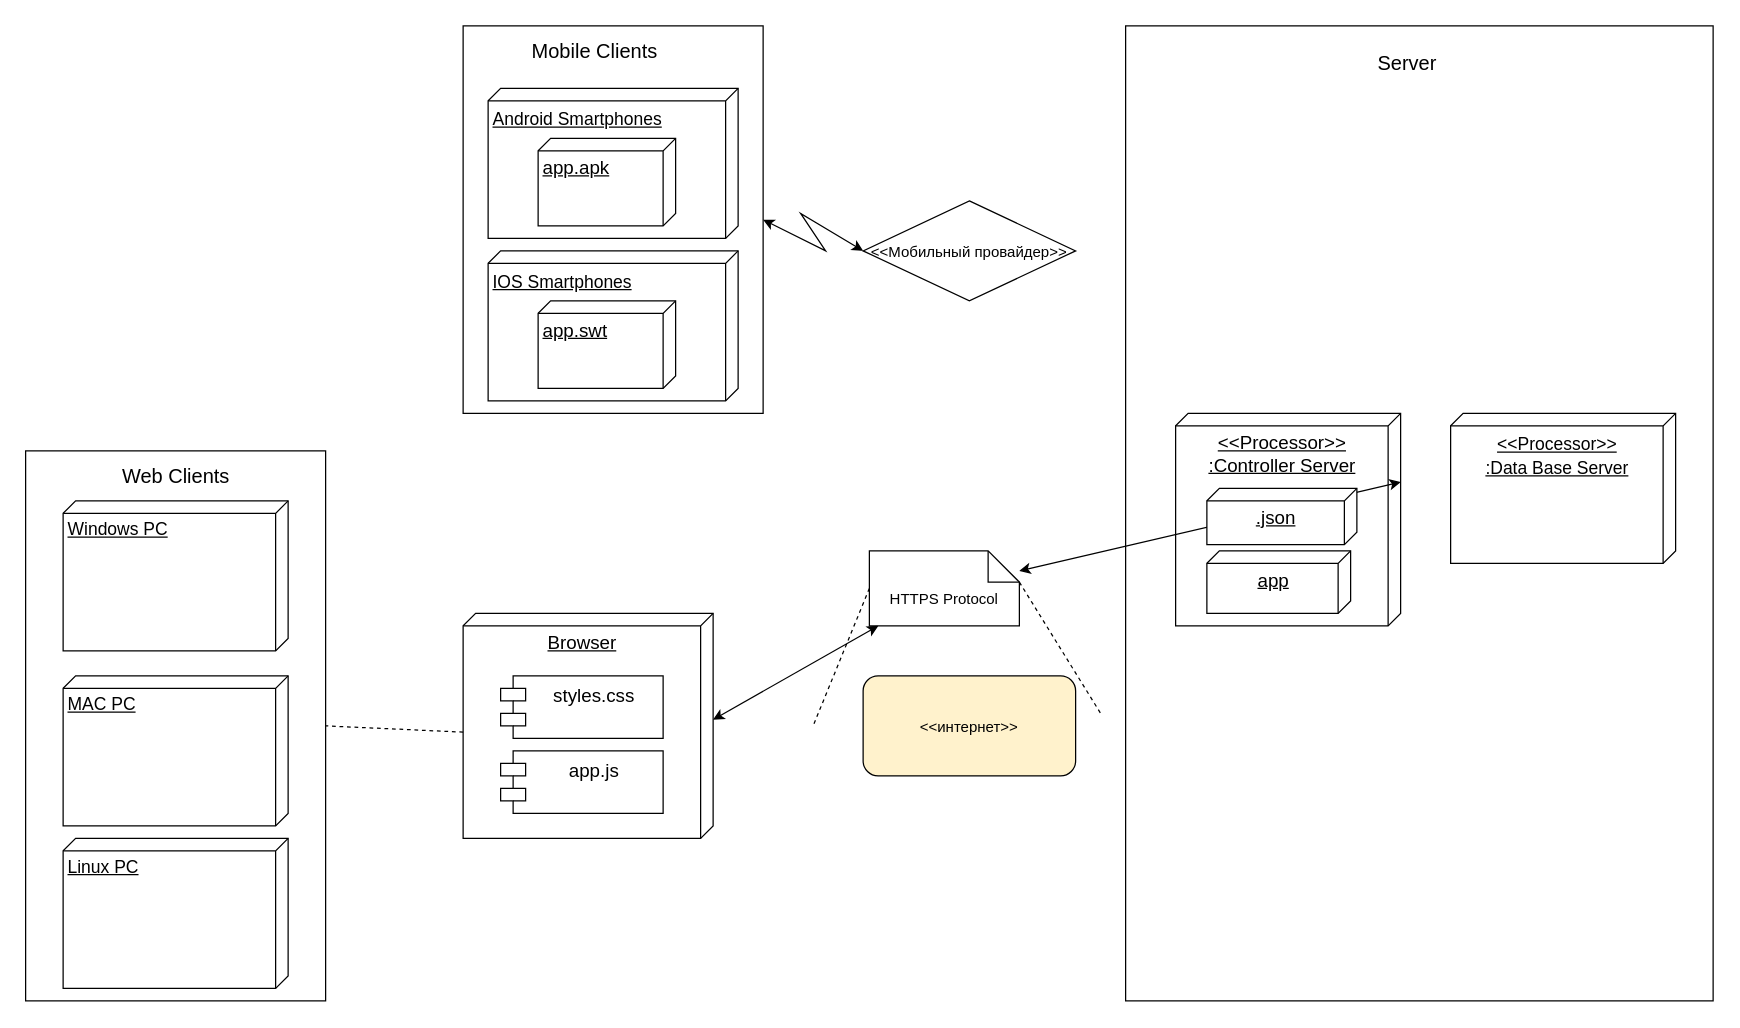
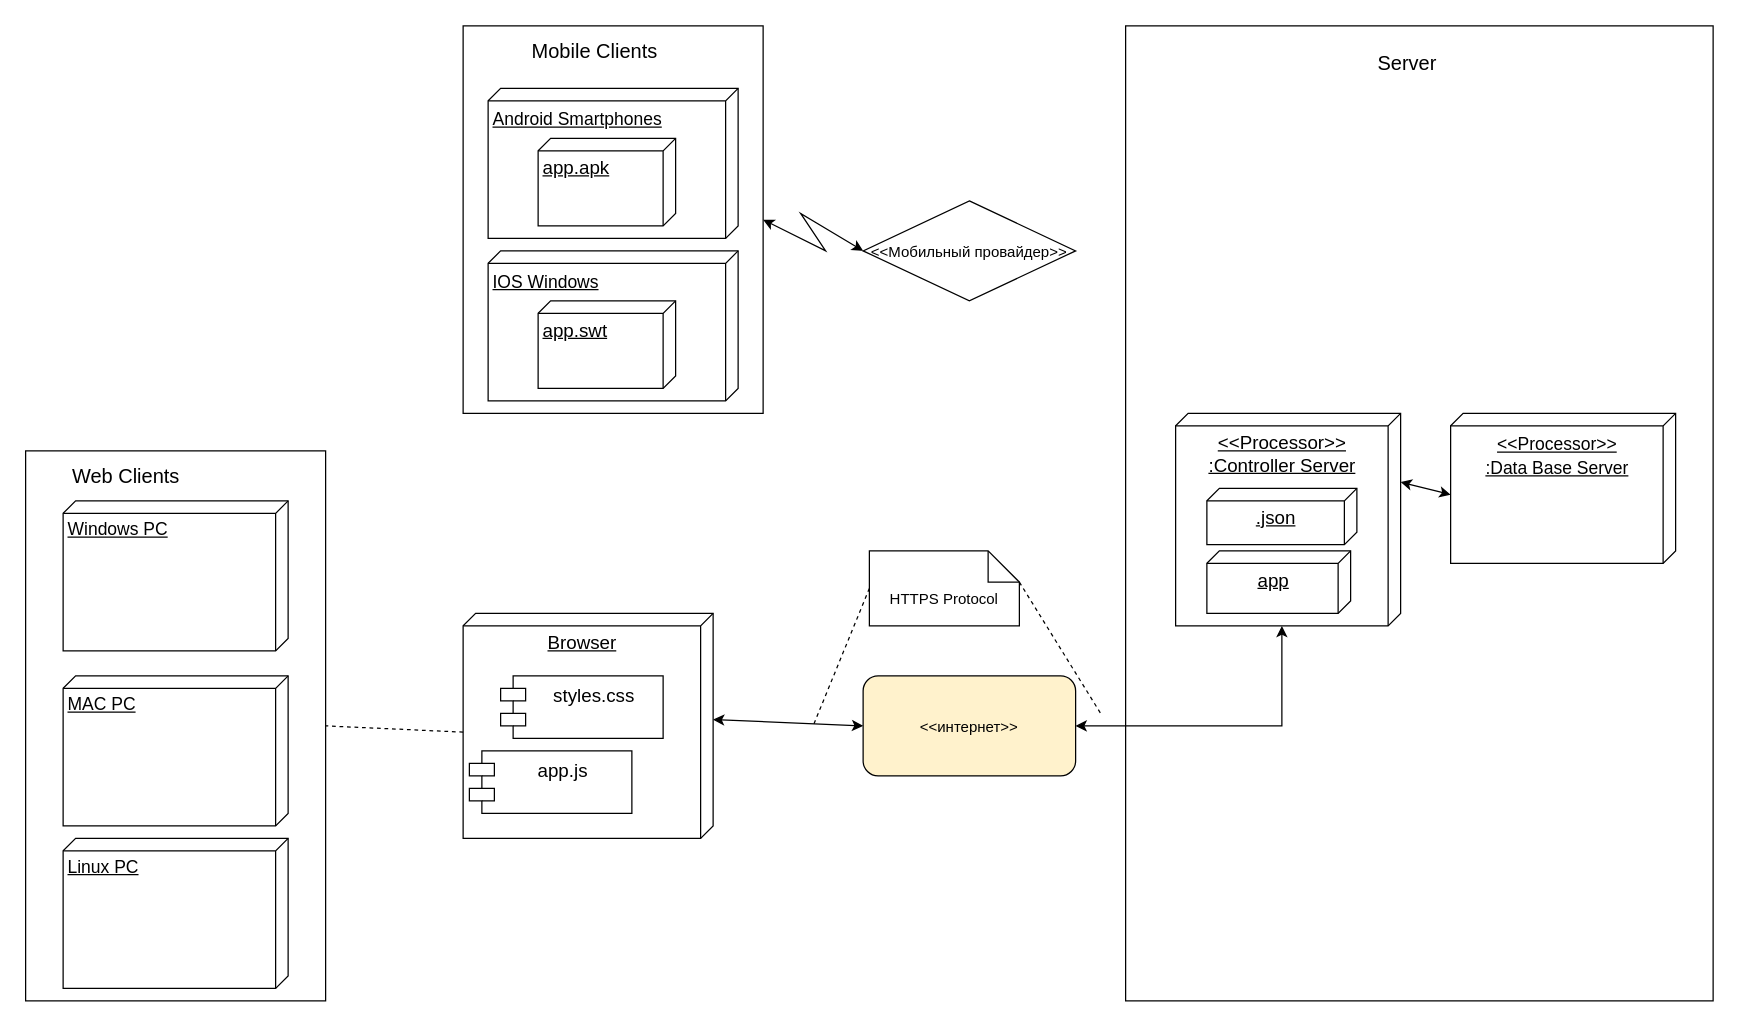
node "IOS Smartphones": label "IOS Smartphones" -> "IOS Windows"
node "Web Clients": moved (176, 476) -> (126, 476)
edge "<<Processor>> :Controller Server" -- "HTTPS Protocol": now "<<Processor>> :Controller Server" -- "<<Processor>> :Data Base Server"
edge "HTTPS Protocol" -- "Browser": now "<<интернет>>" -- "Browser"
edge "<<Processor>> :Controller Server" -- "<<интернет>>": added
node "app.js": moved (582, 782) -> (551, 782)
